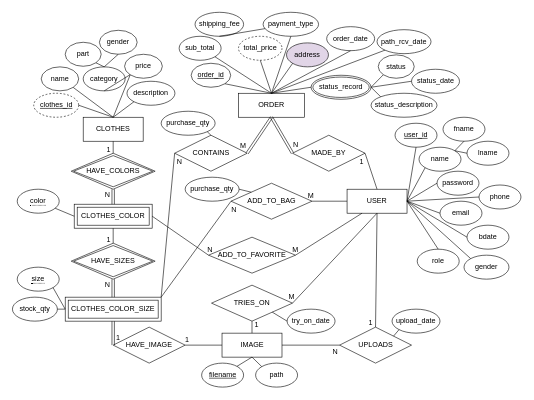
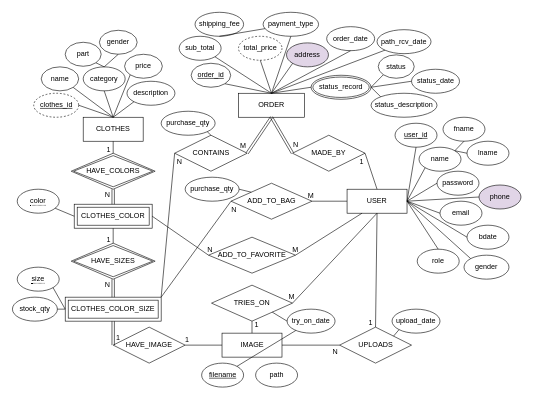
edge "price" -- "category": now "CLOTHES" -- "category"
node "phone": fillcolor #ffffff -> #e1d5e7
edge "IMAGE" -- "path": now "IMAGE" -- "try_on_date"
